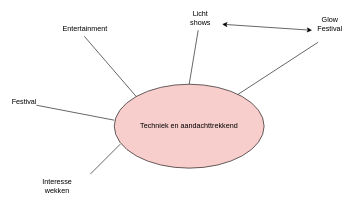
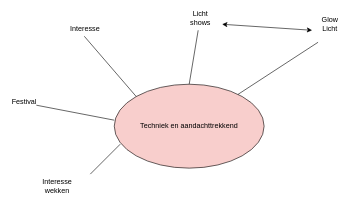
node "Glow Festival": label "Glow Festival" -> "Glow Licht"
node "Entertainment": label "Entertainment" -> "Interesse"
